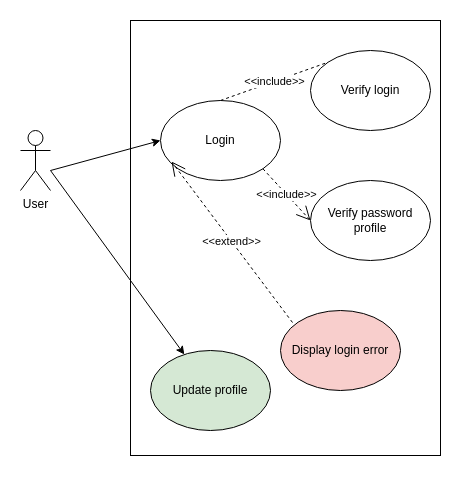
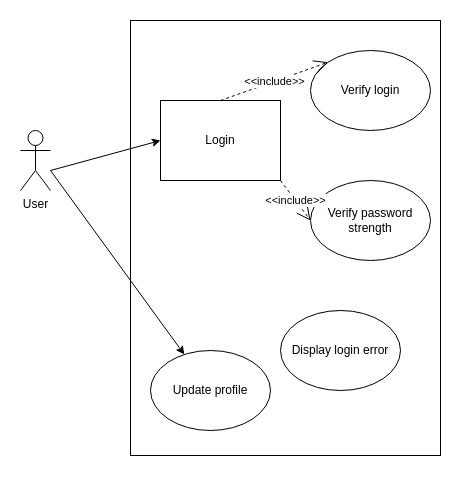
edge "Verify login" -- "Login": arrowhead none -> open
node "Login": shape ellipse -> rectangle
node "Verify password profile": label "Verify password profile" -> "Verify password strength"
edge "Display login error" -> "Login": removed, label "<<extend>>"
node "Display login error": fillcolor #f8cecc -> #ffffff
node "Update profile": fillcolor #d5e8d4 -> #ffffff
